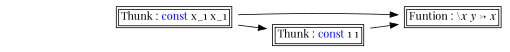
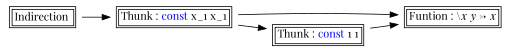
node "Indirection": added
